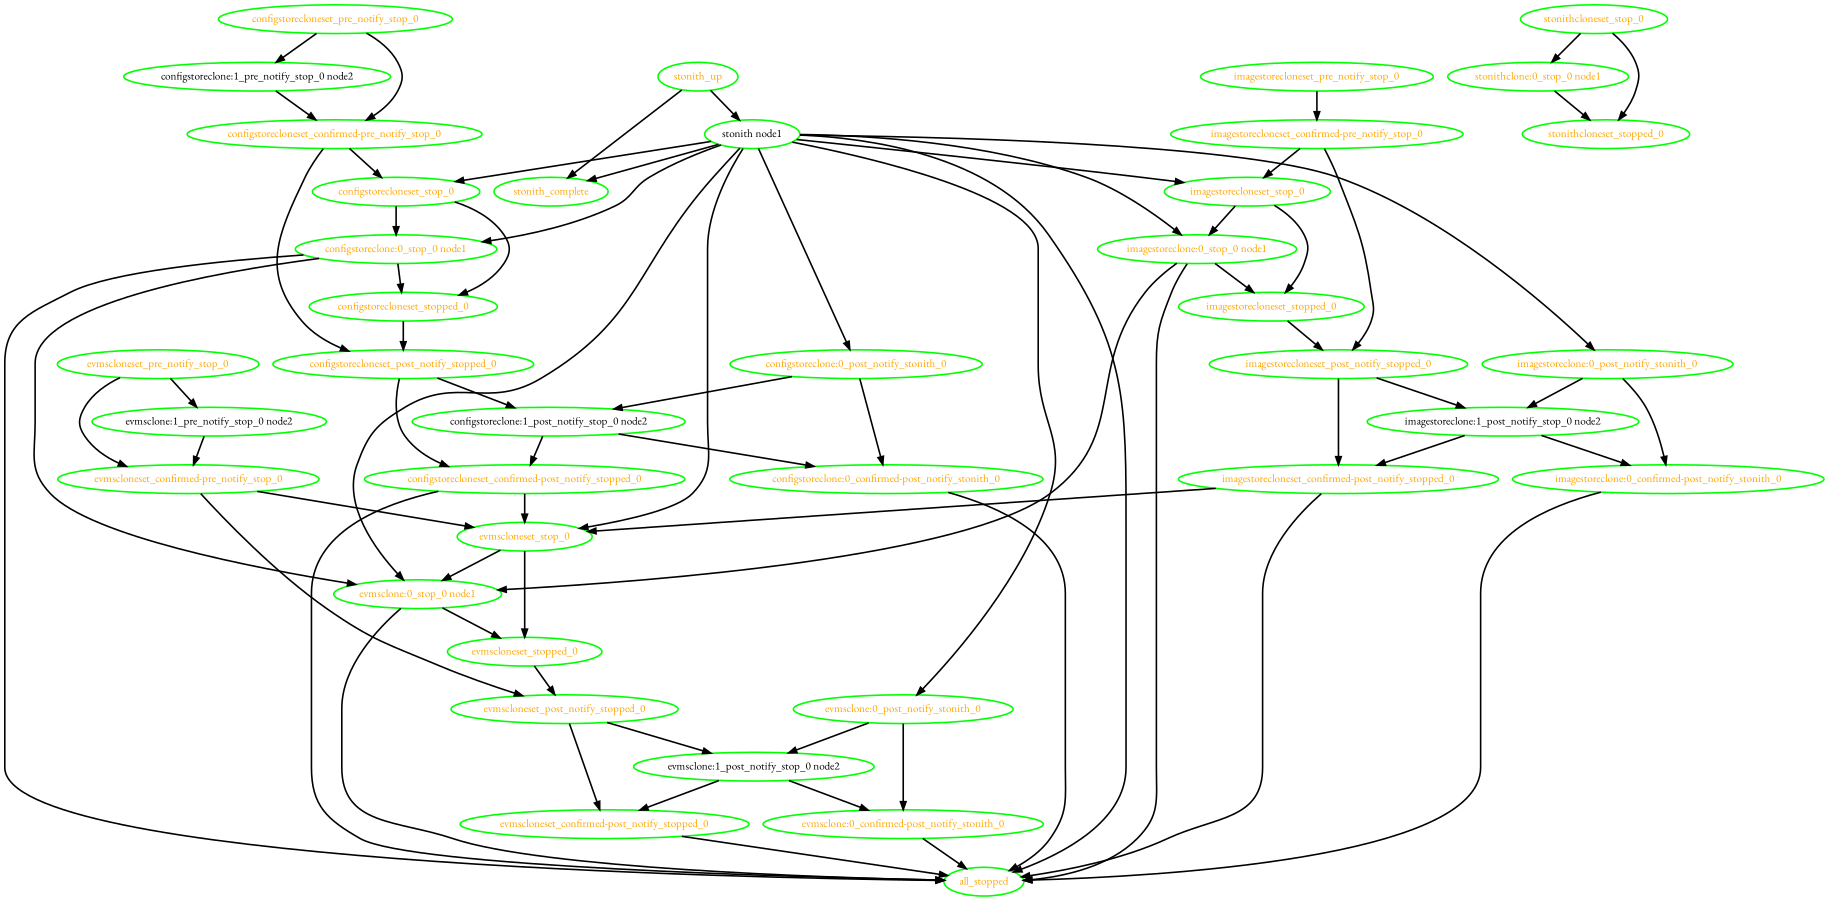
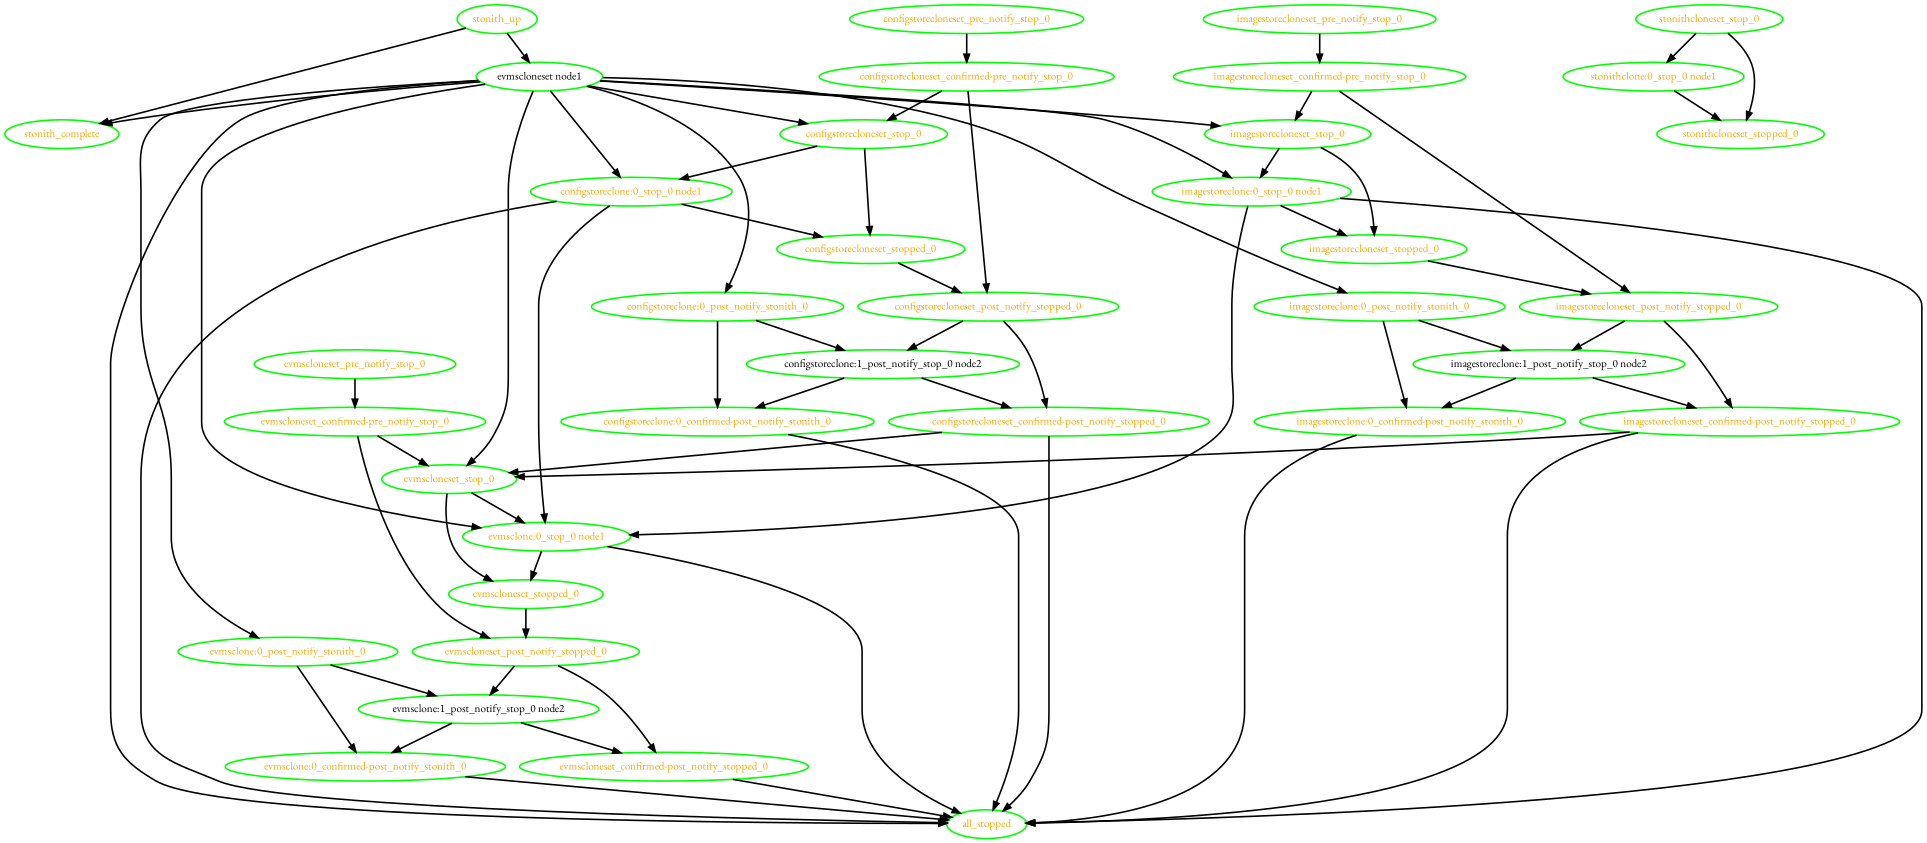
node "configstoreclone:1_pre_notify_stop_0 node2": removed
node "stonith node1": label "stonith node1" -> "evmscloneset node1"
node "evmsclone:1_pre_notify_stop_0 node2": removed
